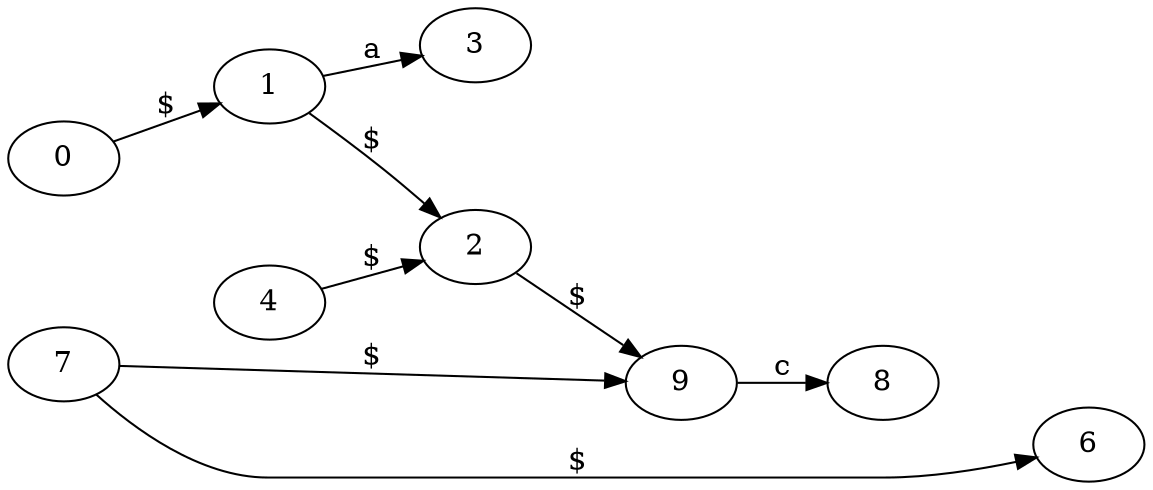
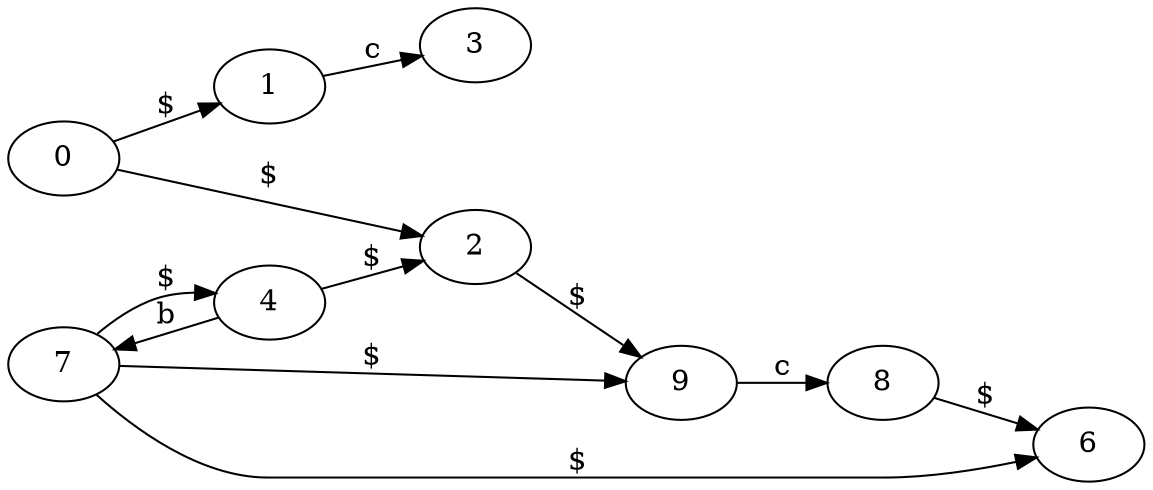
edge "1" -> "3": label "a" -> "c"
edge "1" -> "2": now "0" -> "2"
edge "7" -> "4": added, label "$"
edge "4" -> "7": added, label "b"
edge "8" -> "6": added, label "$"
